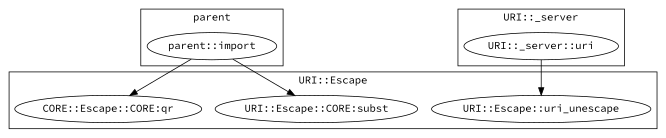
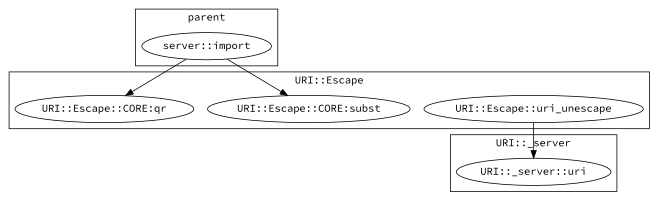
node "parent::import": label "parent::import" -> "server::import"
edge "URI::_server::uri" -> "URI::Escape::uri_unescape": reversed
node "CORE::Escape::CORE:qr": label "CORE::Escape::CORE:qr" -> "URI::Escape::CORE:qr"
